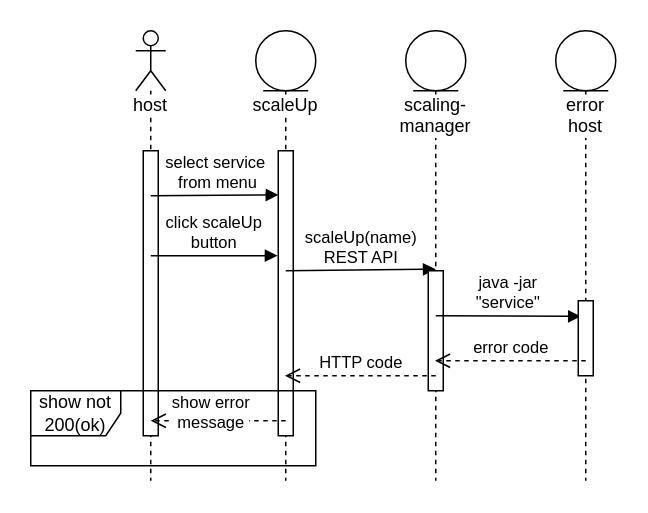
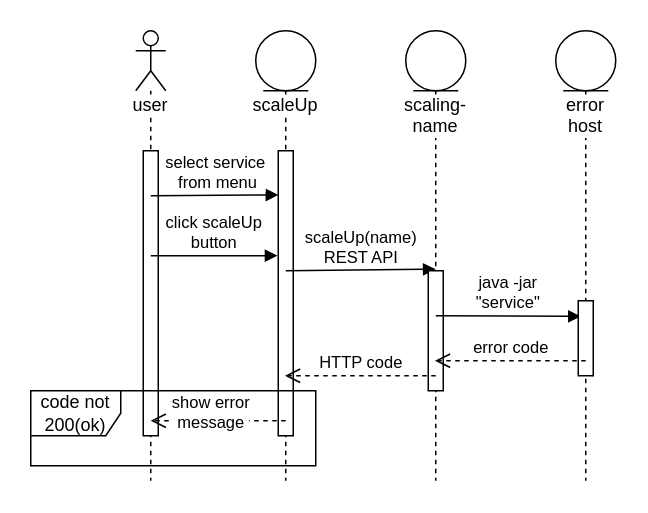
node "host": label "host" -> "user"
node "scaling-manager": label "scaling-manager" -> "scaling-name"
node "show not 200(ok)": label "show not 200(ok)" -> "code not 200(ok)"
